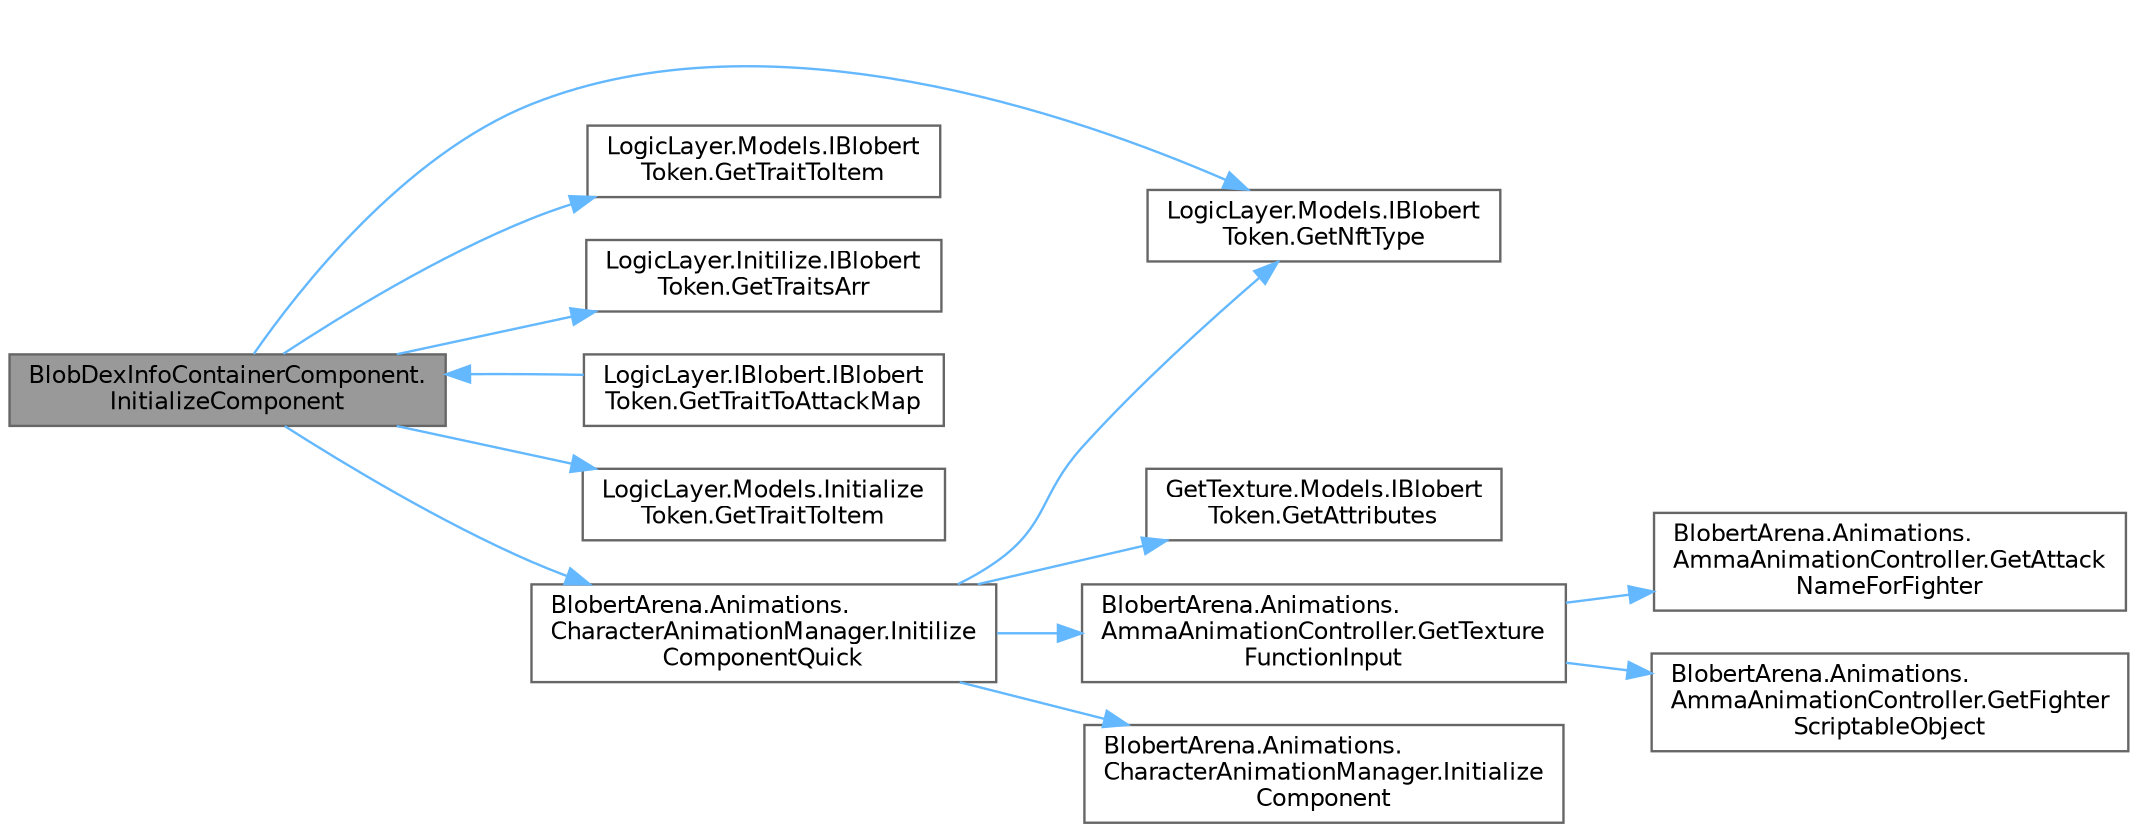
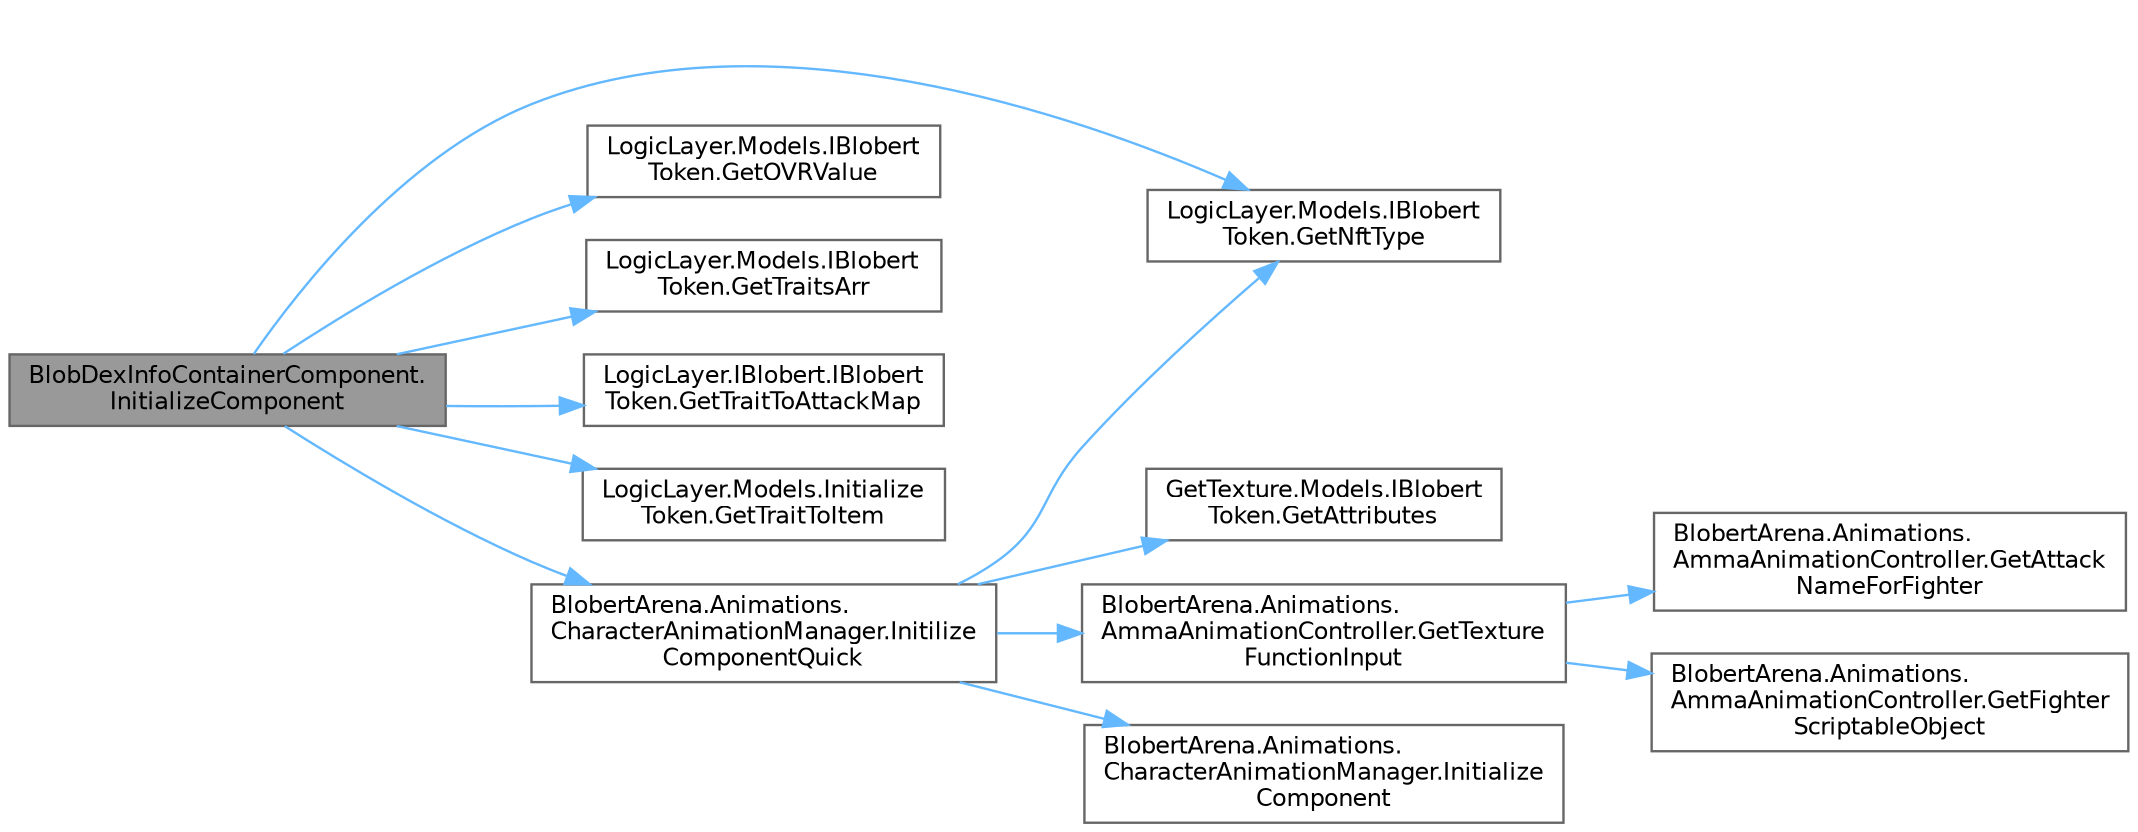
node "LogicLayer.Models.IBlobert Token.GetTraitToItem": label "LogicLayer.Models.IBlobert Token.GetTraitToItem" -> "LogicLayer.Models.IBlobert Token.GetOVRValue"
node "LogicLayer.Initilize.IBlobert Token.GetTraitsArr": label "LogicLayer.Initilize.IBlobert Token.GetTraitsArr" -> "LogicLayer.Models.IBlobert Token.GetTraitsArr"
edge "LogicLayer.IBlobert.IBlobert Token.GetTraitToAttackMap" -> "BlobDexInfoContainerComponent. InitializeComponent": reversed
